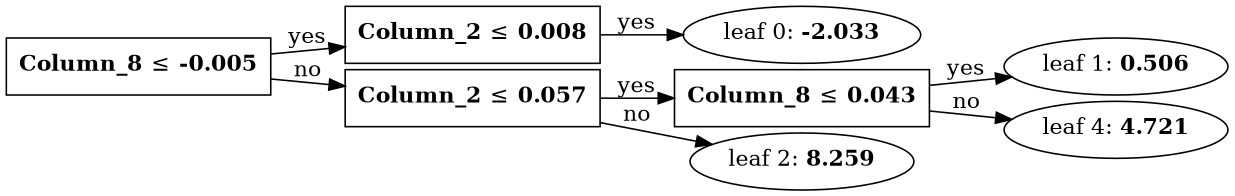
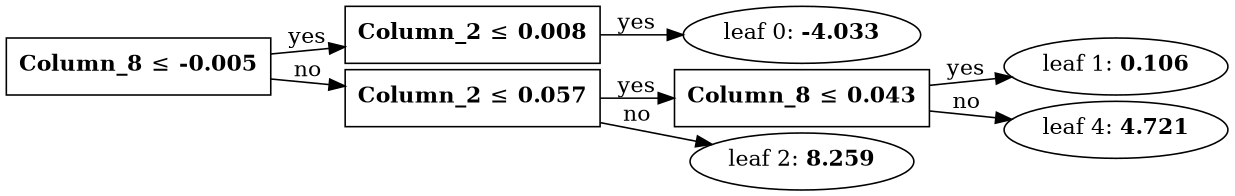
node "leaf 0:": text "-2.033" -> "-4.033"
node "leaf 1:": text "0.506" -> "0.106"
